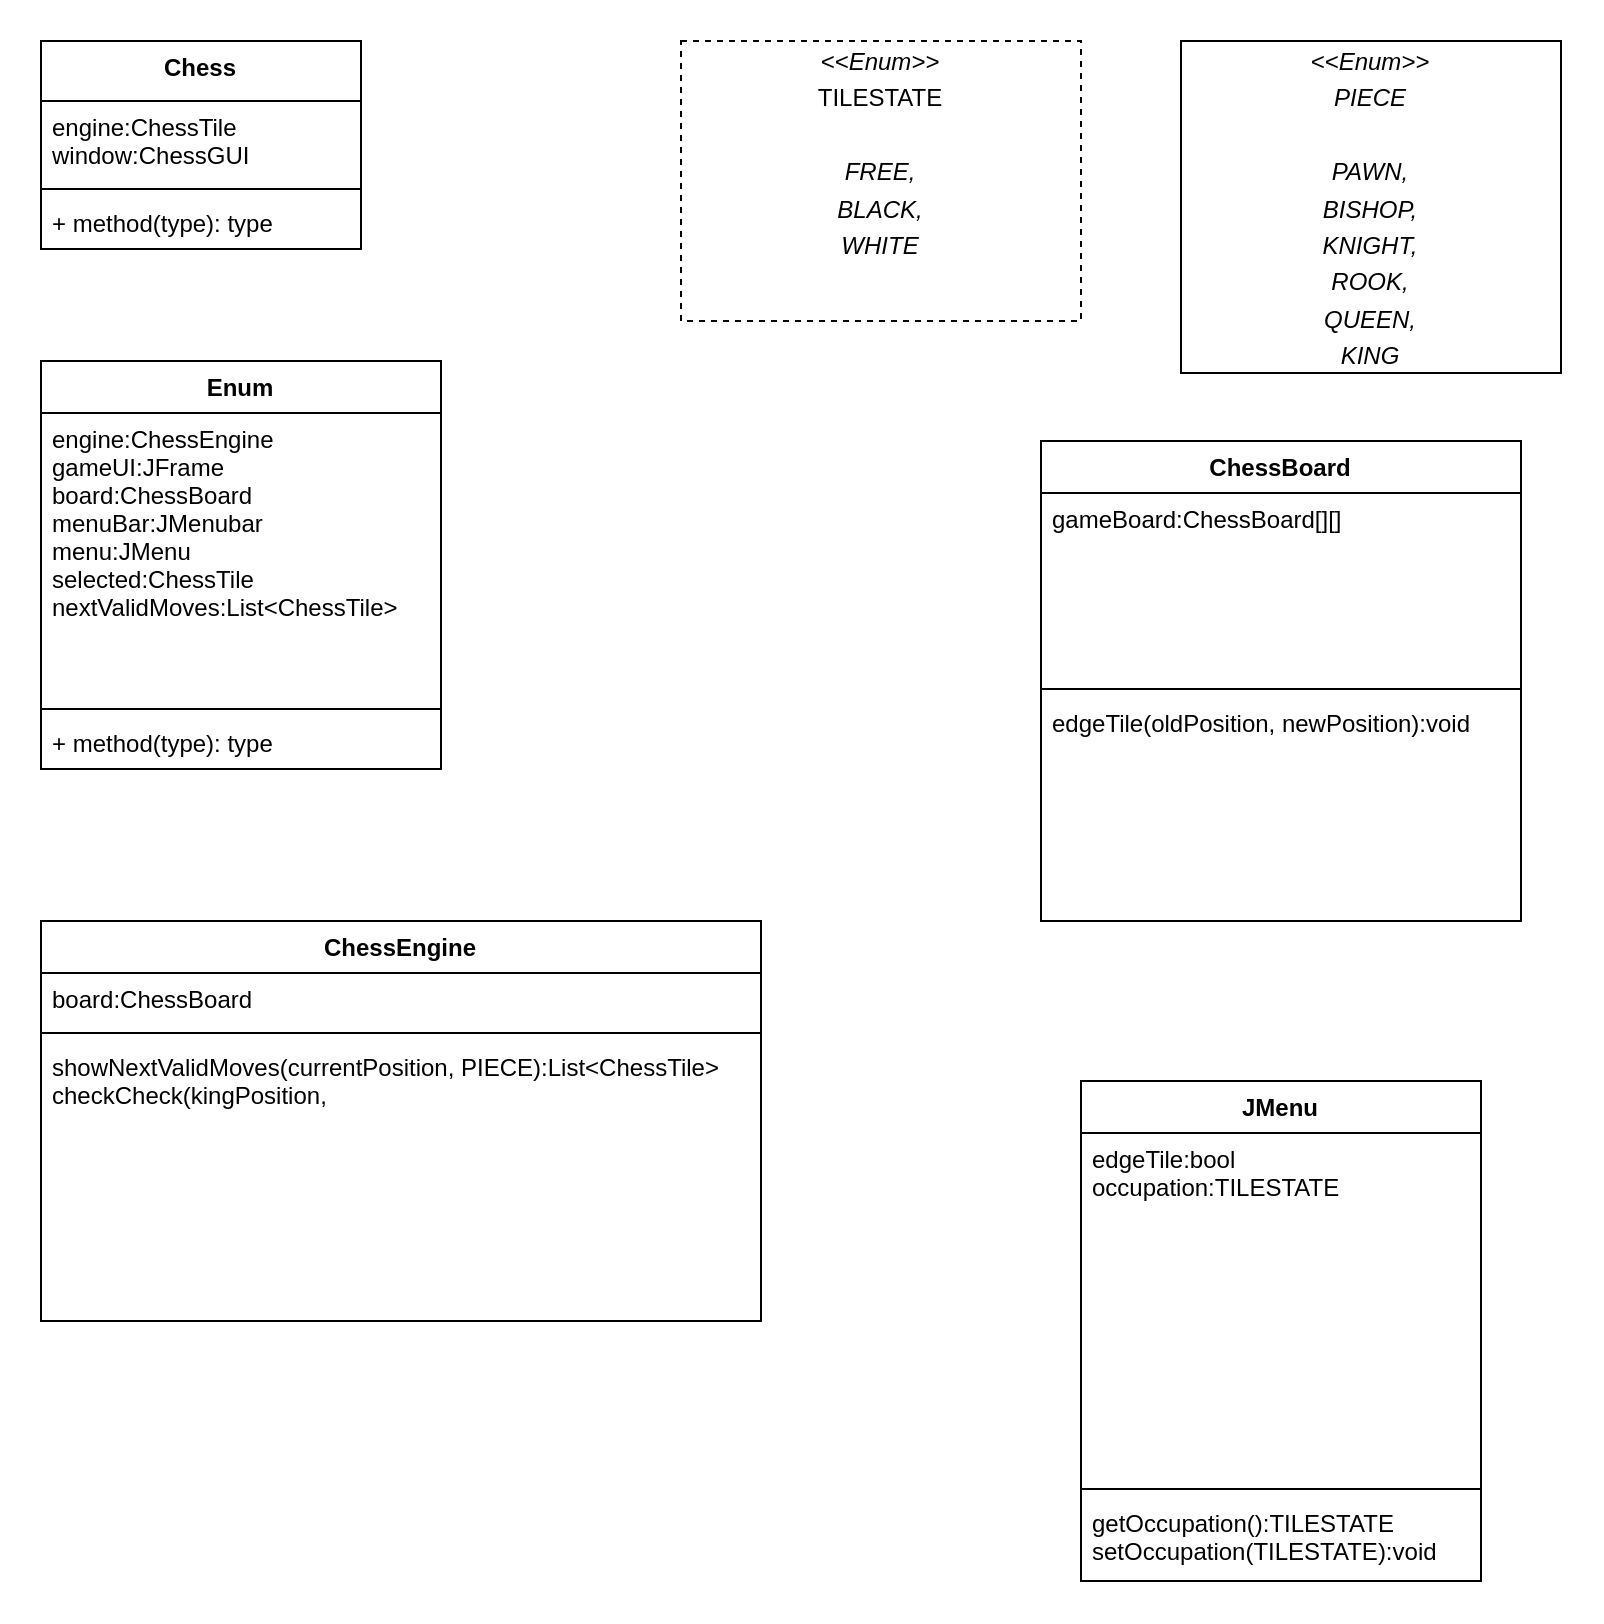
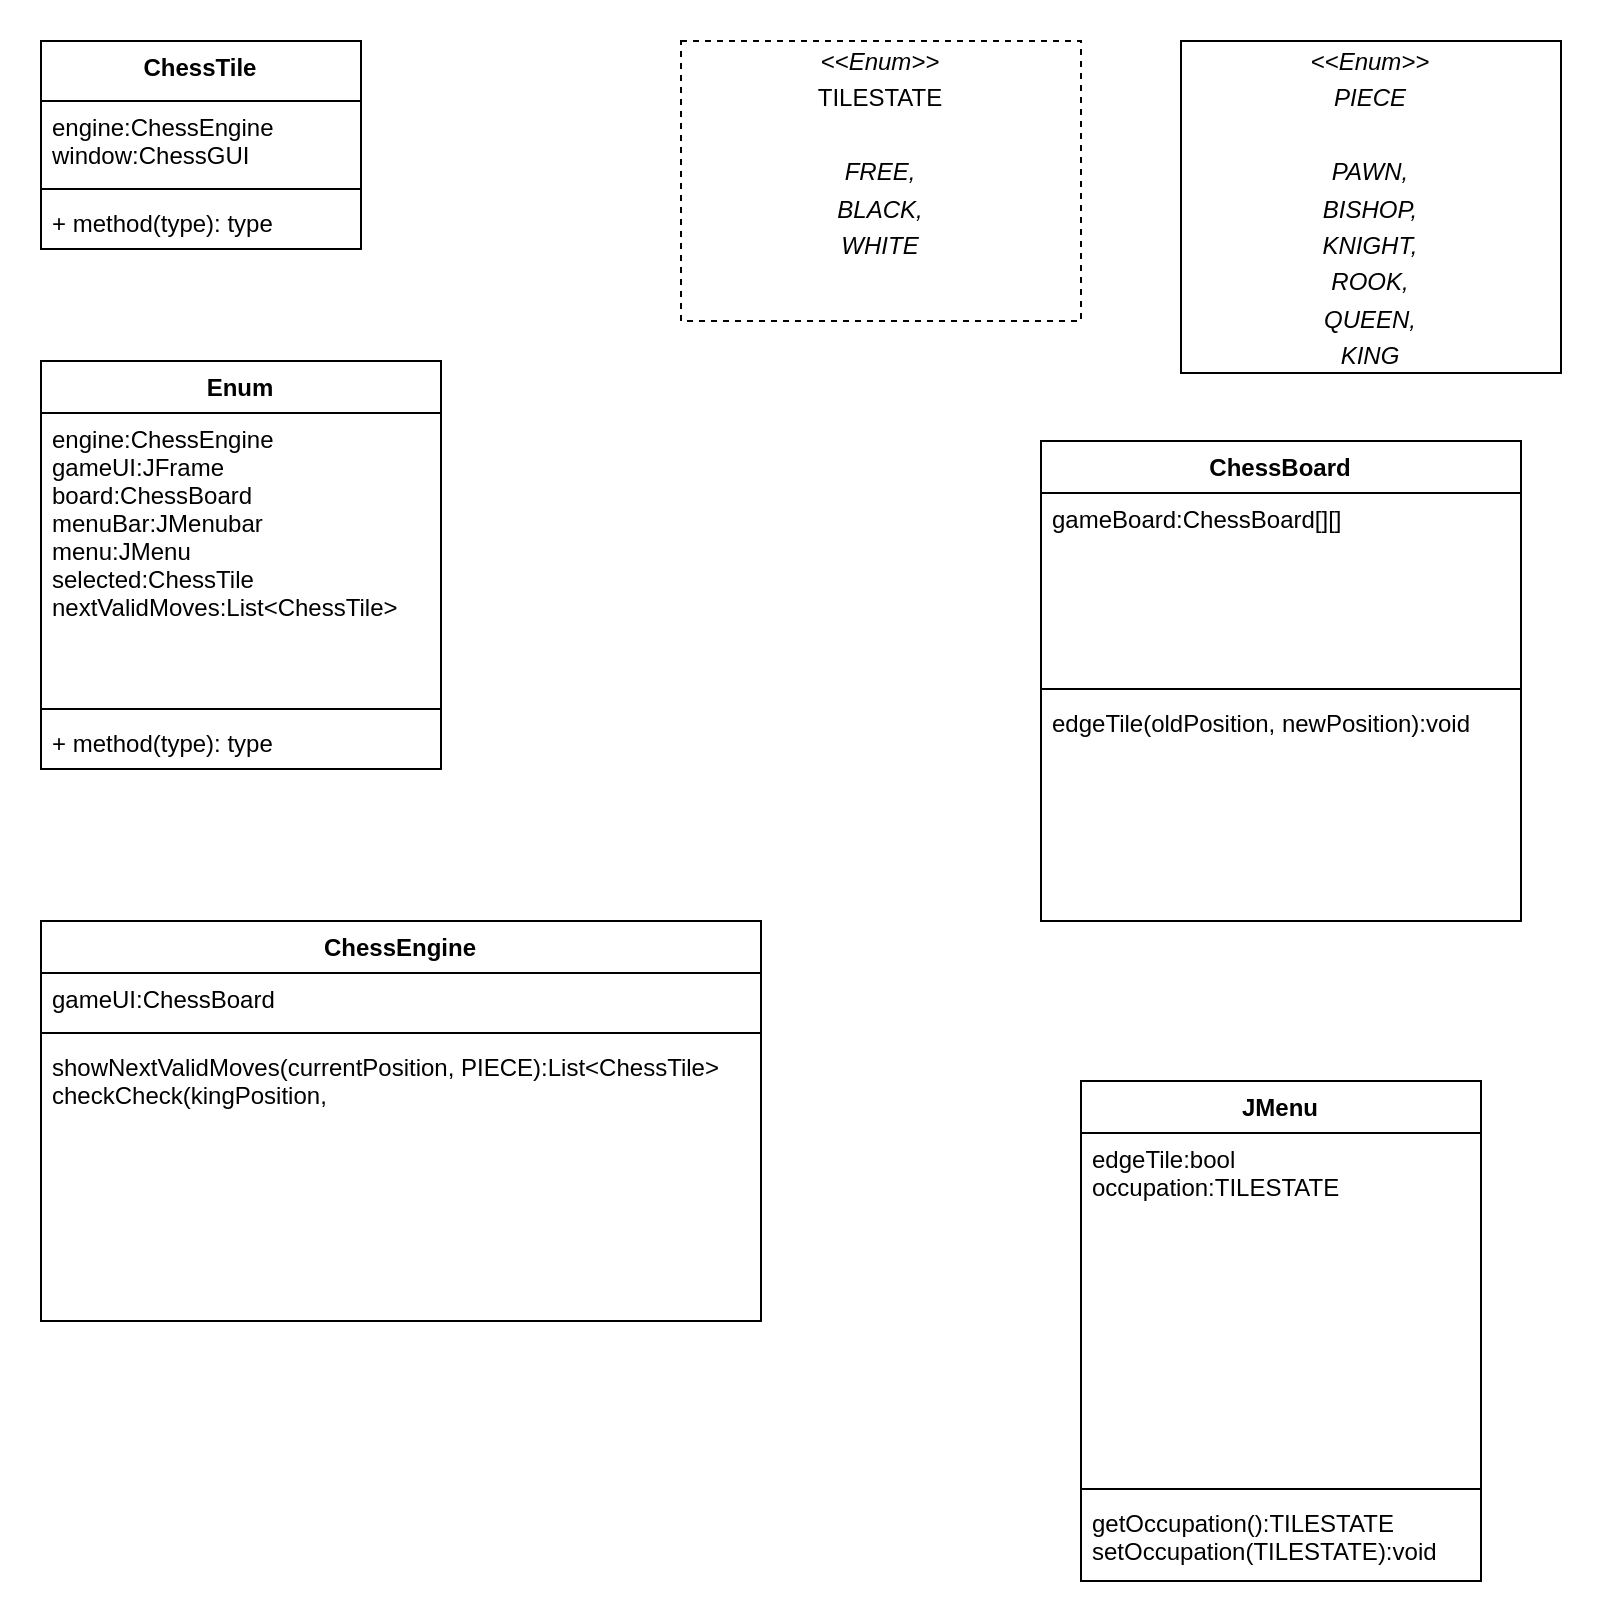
node "Chess": label "Chess" -> "ChessTile"
node "engine:ChessTile window:ChessGUI": label "engine:ChessTile window:ChessGUI" -> "engine:ChessEngine window:ChessGUI"
node "board:ChessBoard": label "board:ChessBoard" -> "gameUI:ChessBoard"
